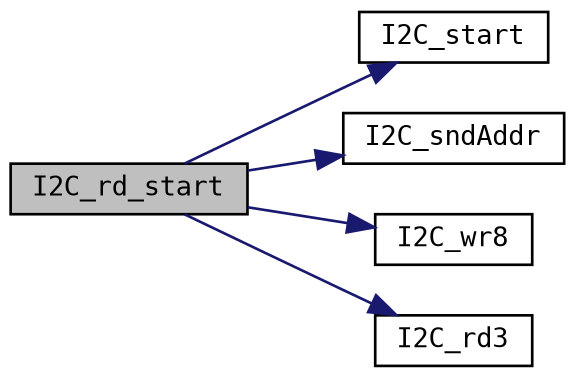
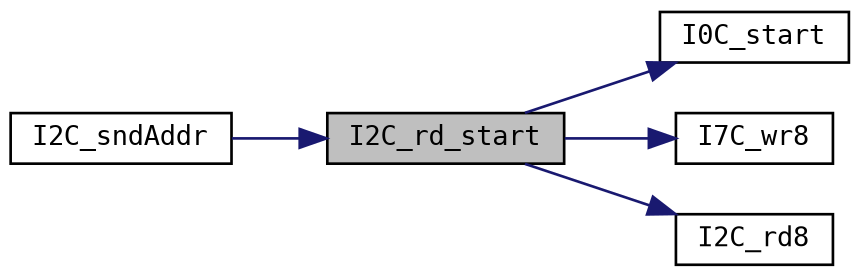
node "I2C_start": label "I2C_start" -> "I0C_start"
edge "I2C_rd_start" -> "I2C_sndAddr": reversed
node "I2C_wr8": label "I2C_wr8" -> "I7C_wr8"
node "I2C_rd3": label "I2C_rd3" -> "I2C_rd8"
